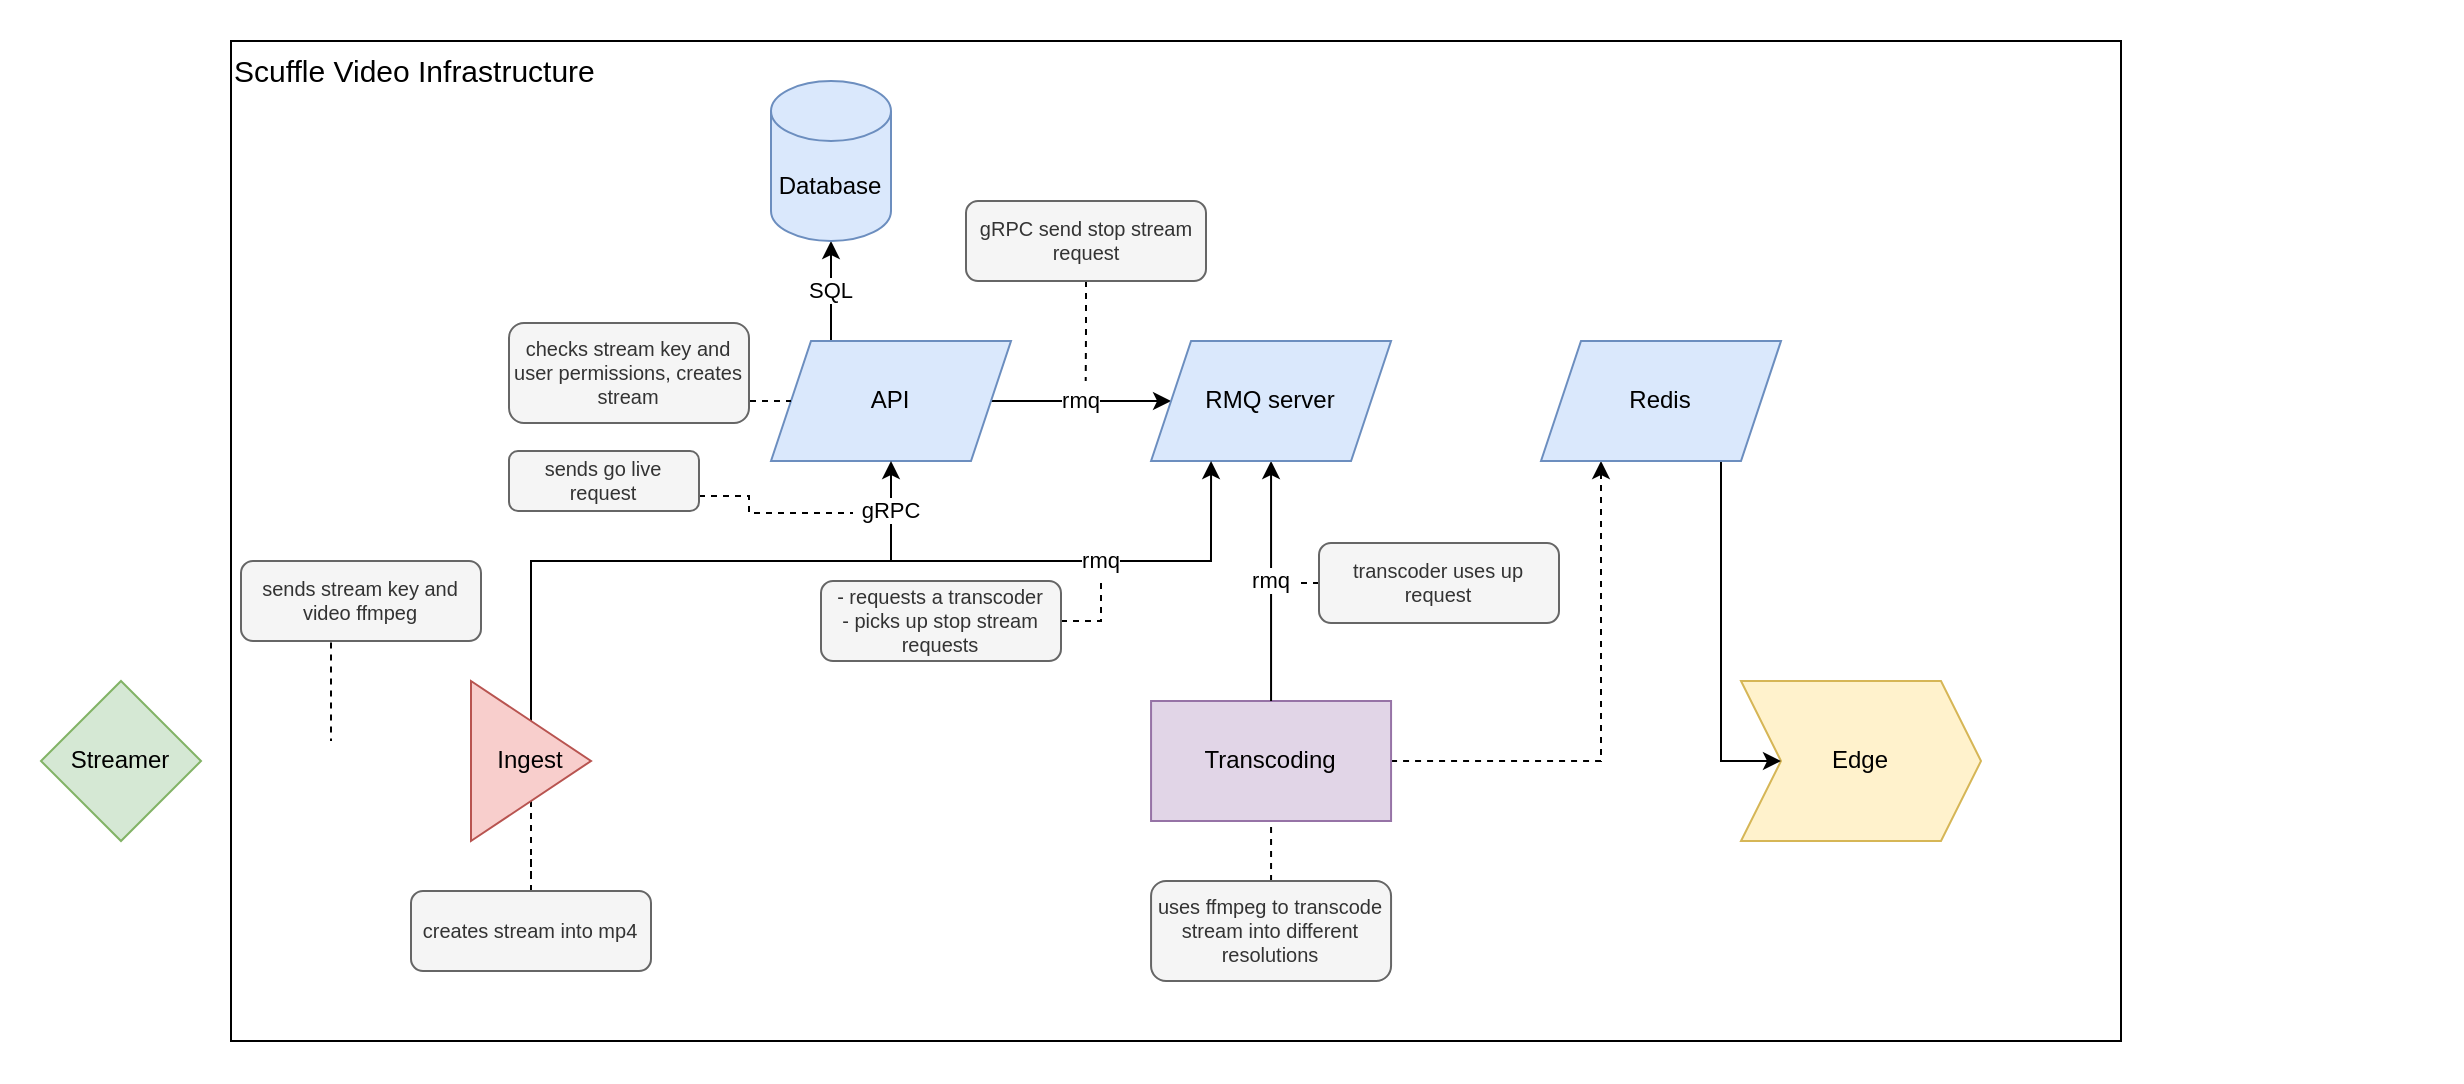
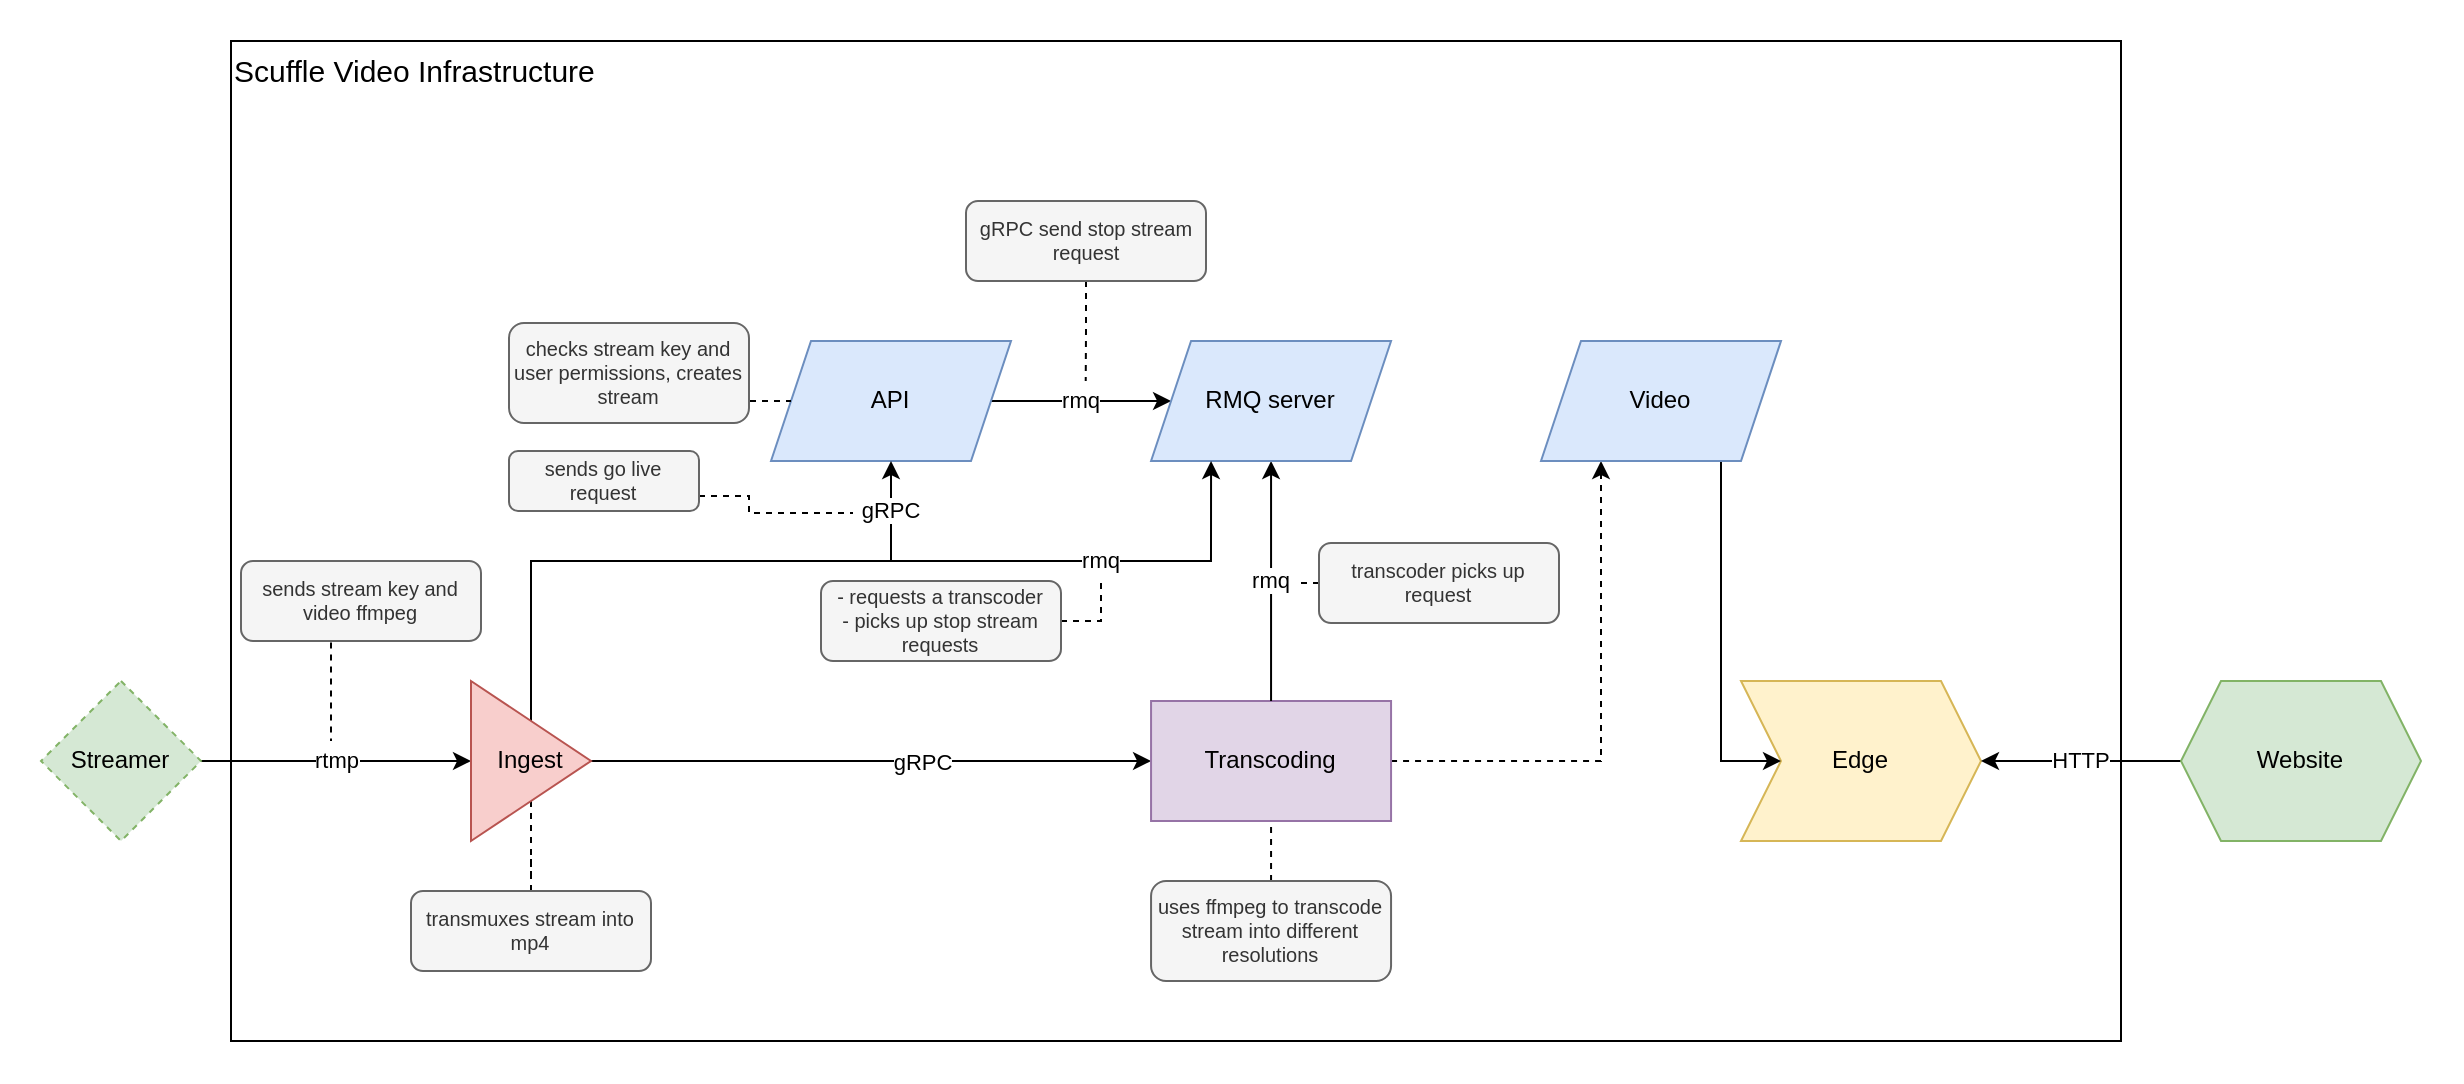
node "Database": removed
edge "API" -> "Database": removed, label "SQL"
node "Redis": label "Redis" -> "Video"
node "transcoder uses up request": label "transcoder uses up request" -> "transcoder picks up request"
node "Streamer": style solid -> dashed
edge "Streamer" -> "Ingest": added, label "rtmp"
edge "Ingest" -> "Transcoding": added, label "gRPC"
edge "Website" -> "Edge": added, label "HTTP"
node "Website": added
node "creates stream into mp4": label "creates stream into mp4" -> "transmuxes stream into mp4"
